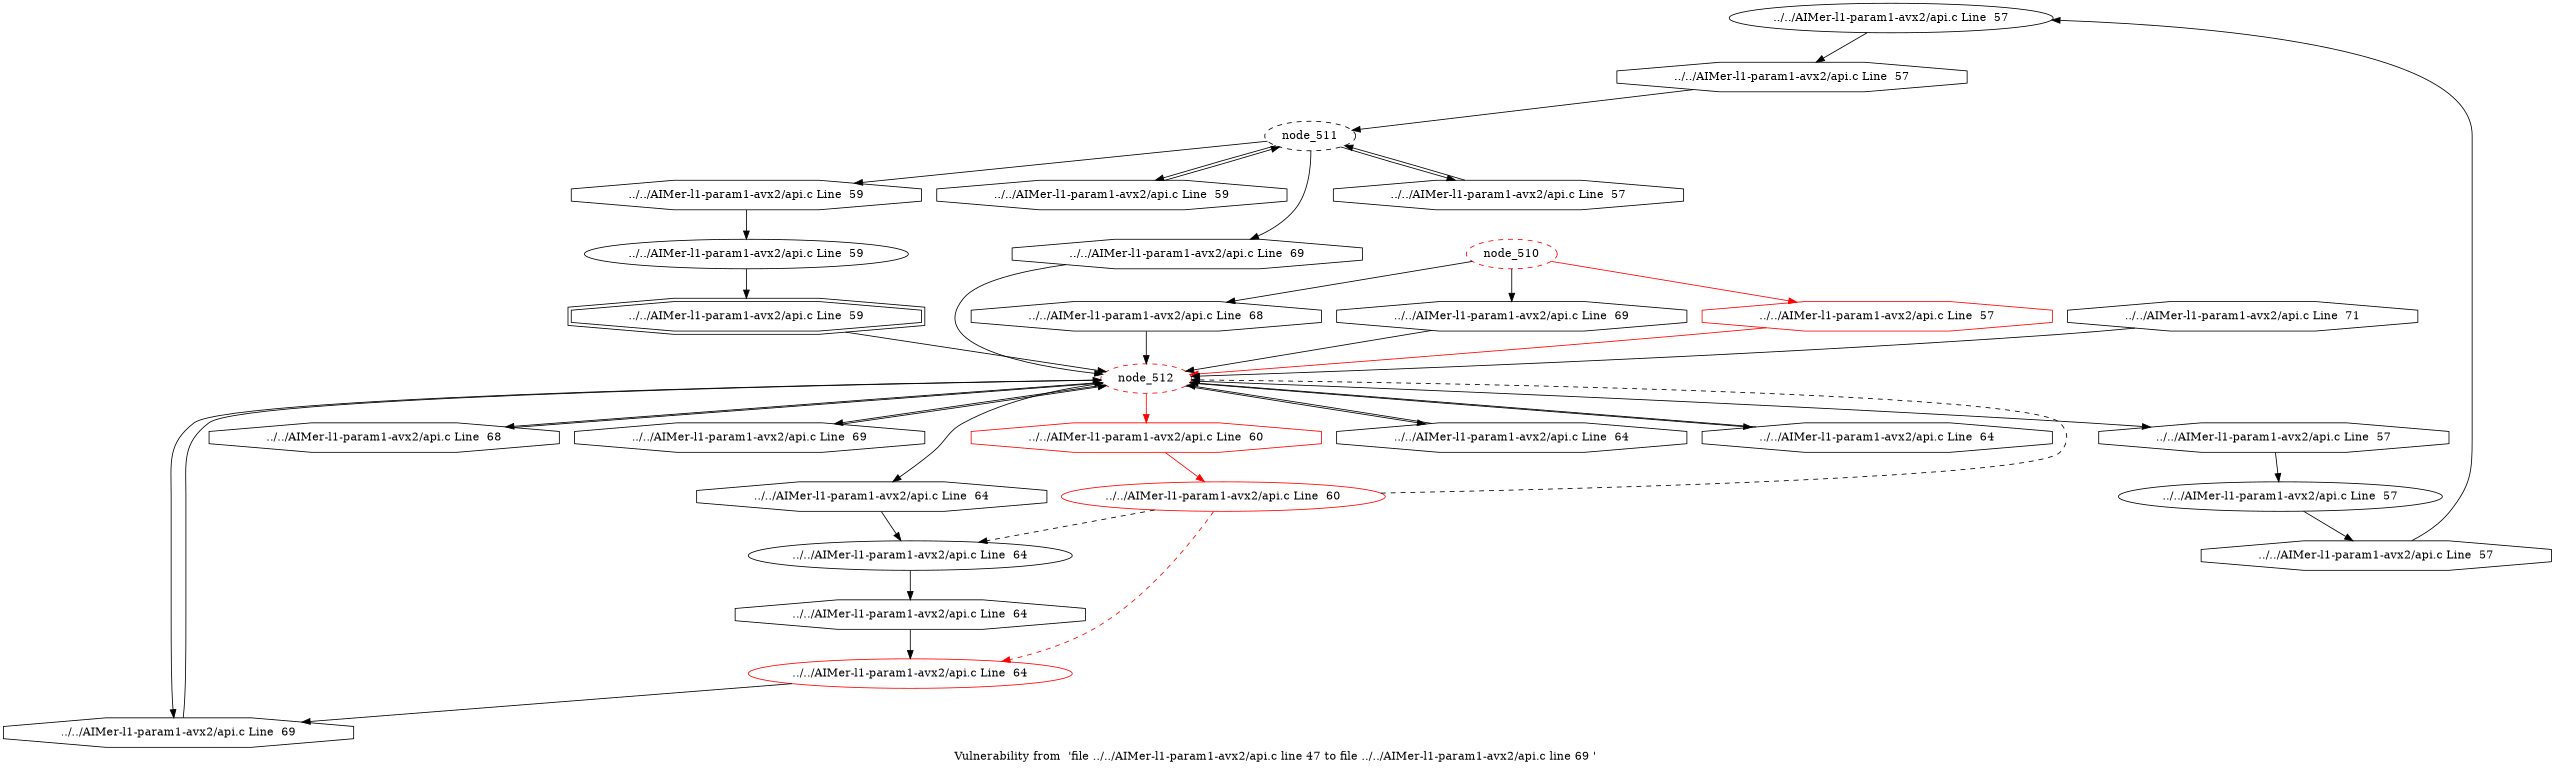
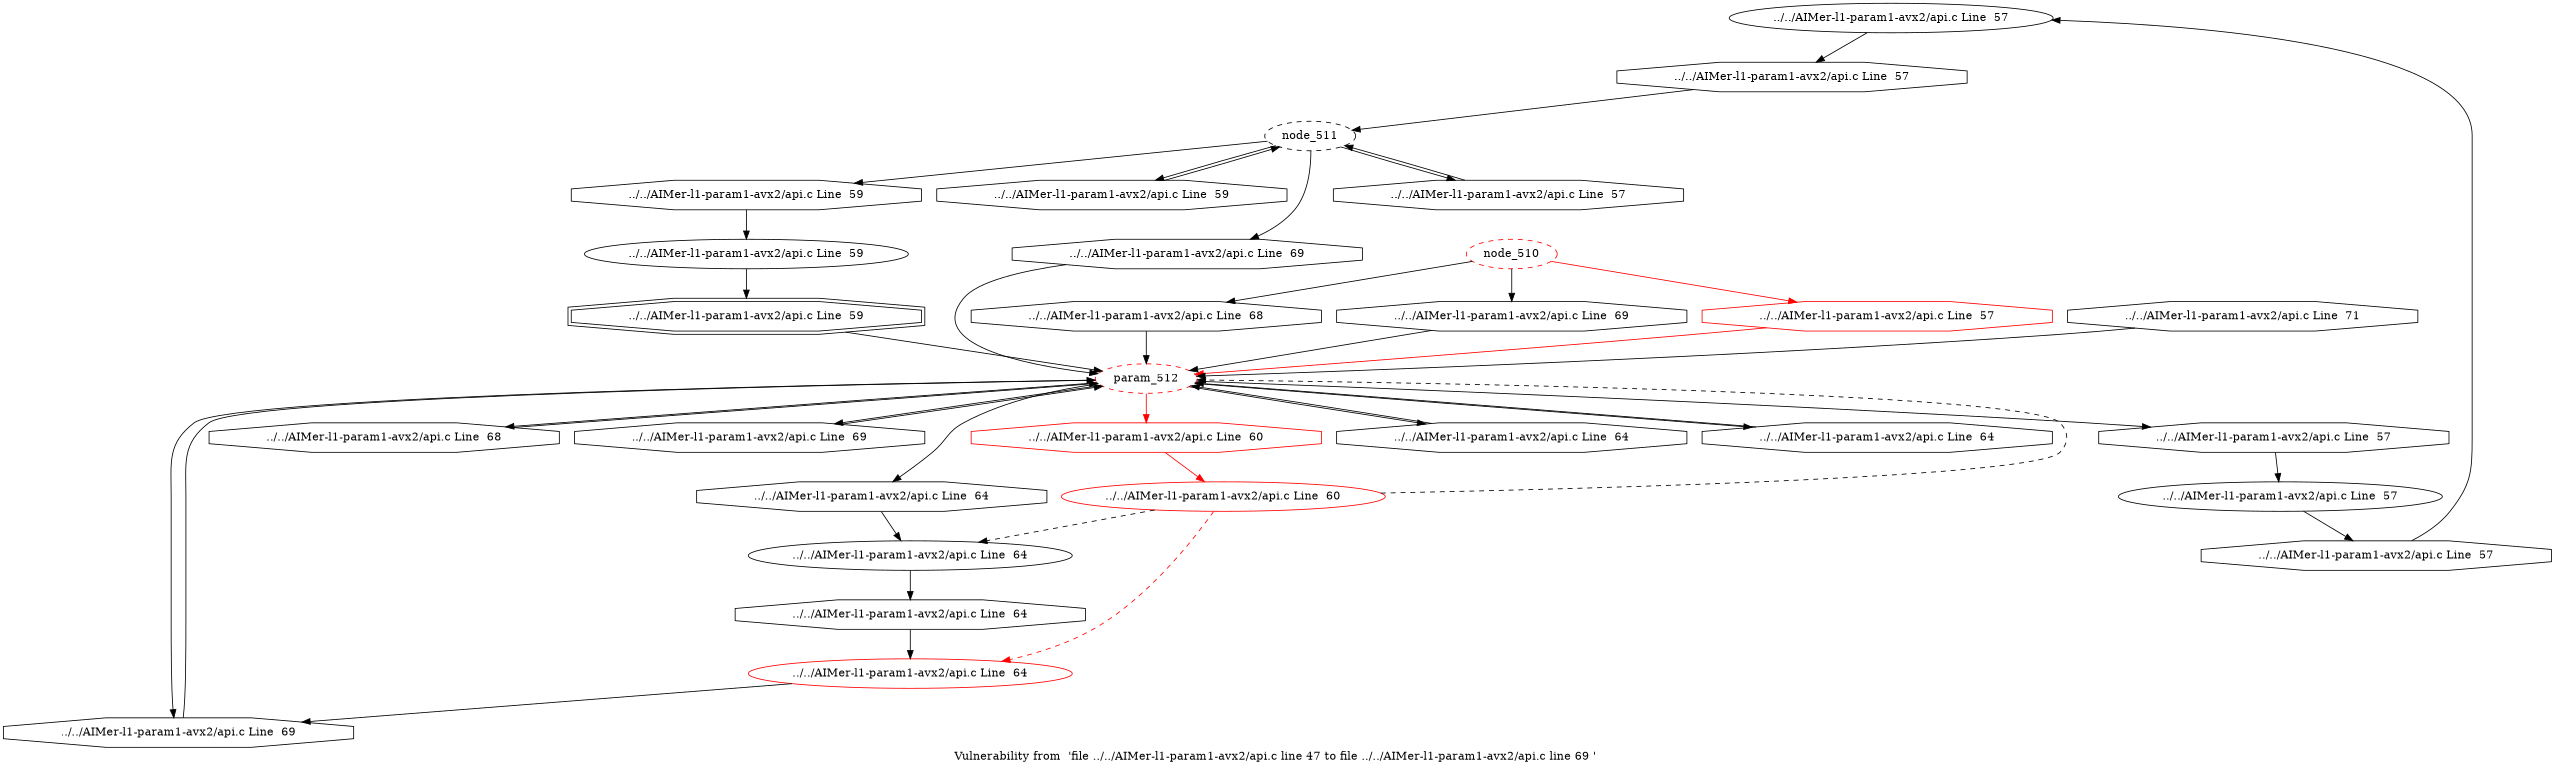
node "node_512": label "node_512" -> "param_512"
